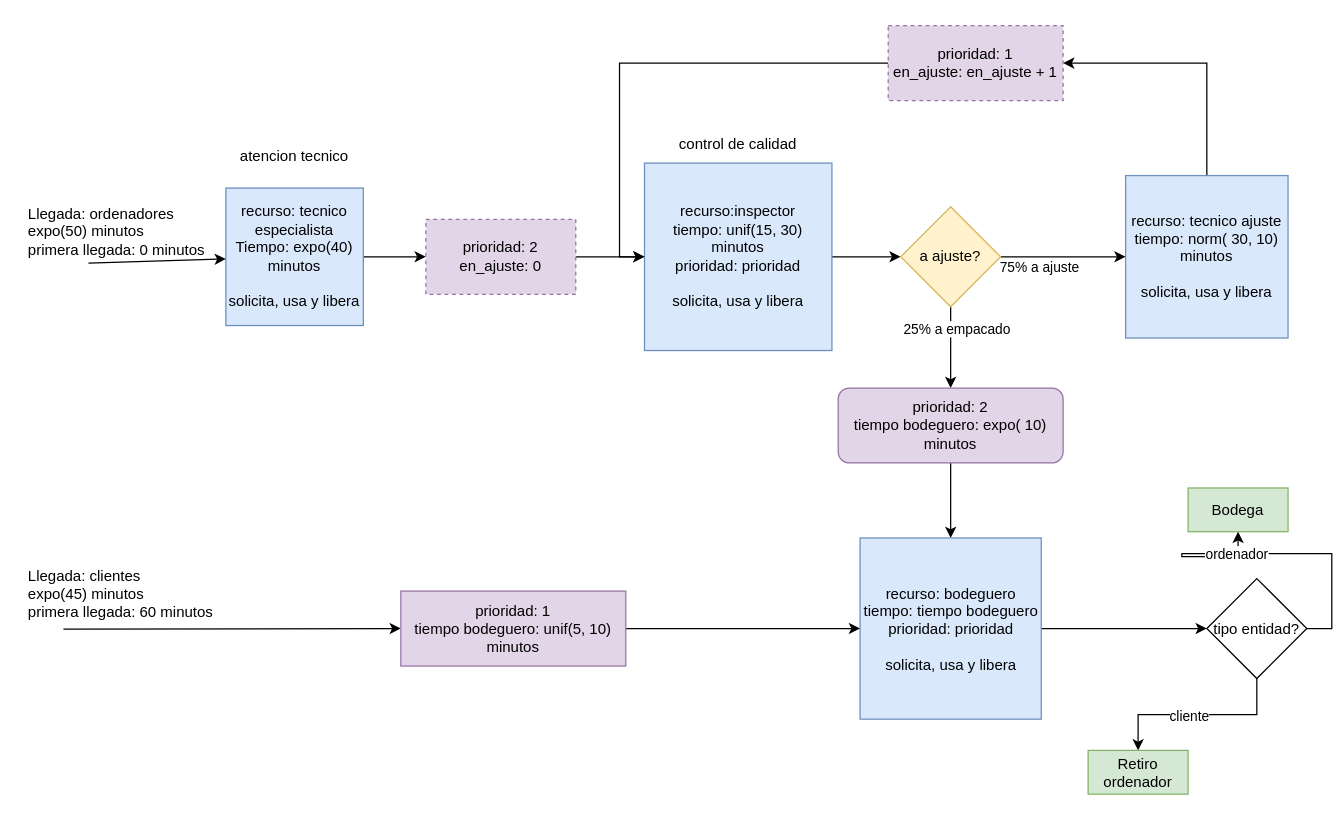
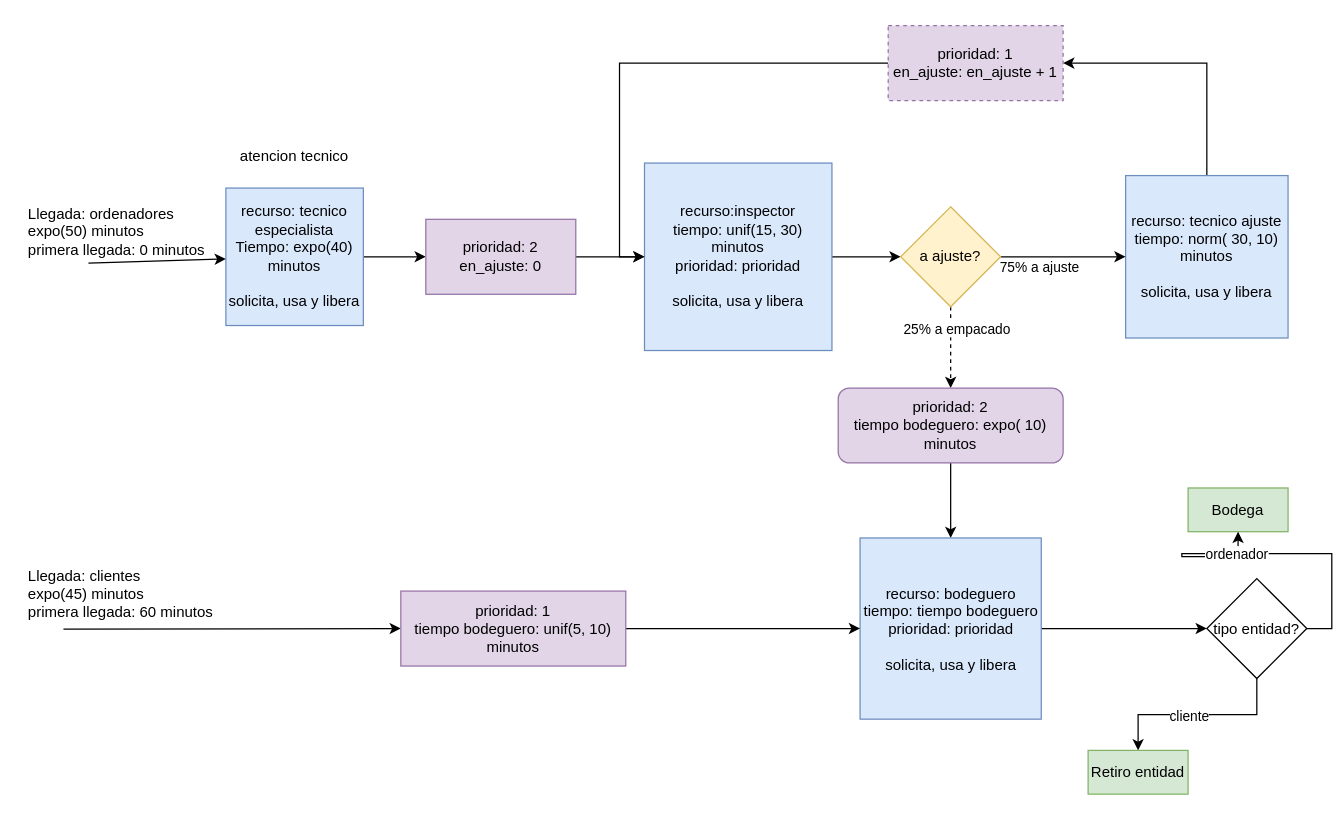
node "control de calidad": removed
node "prioridad: 2 en_ajuste: 0": style dashed -> solid
edge "a ajuste?" -> "prioridad: 2 tiempo bodeguero: expo( 10) minutos": style solid -> dashed
node "Retiro ordenador": label "Retiro ordenador" -> "Retiro entidad"
